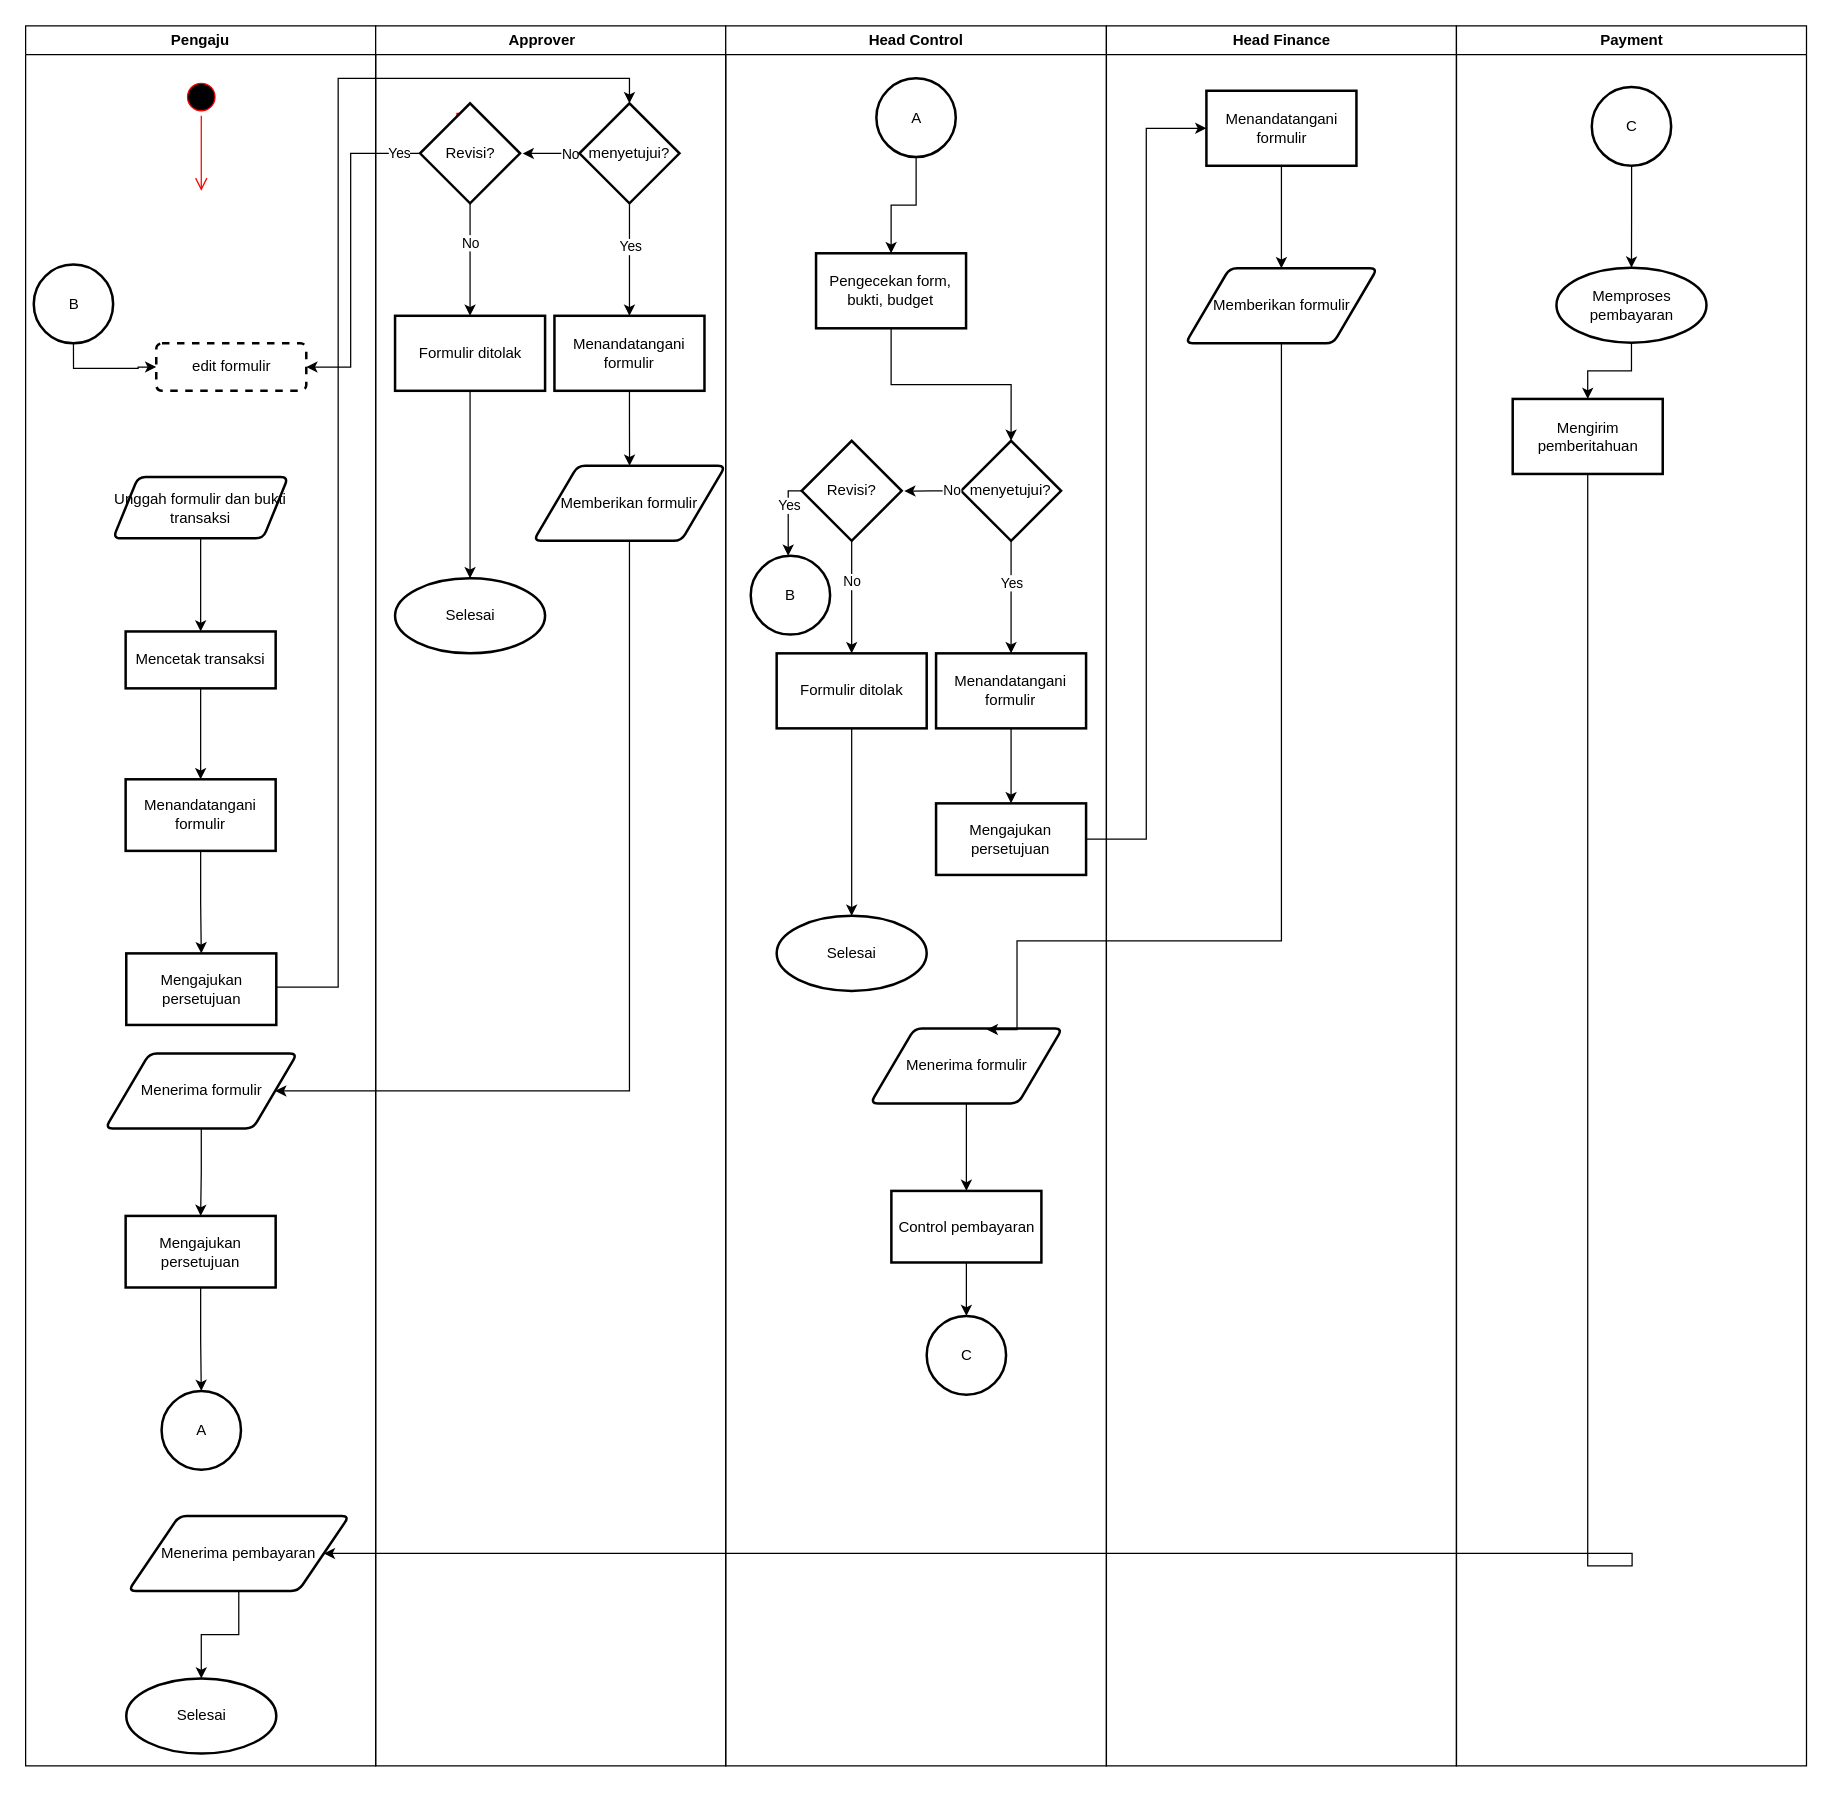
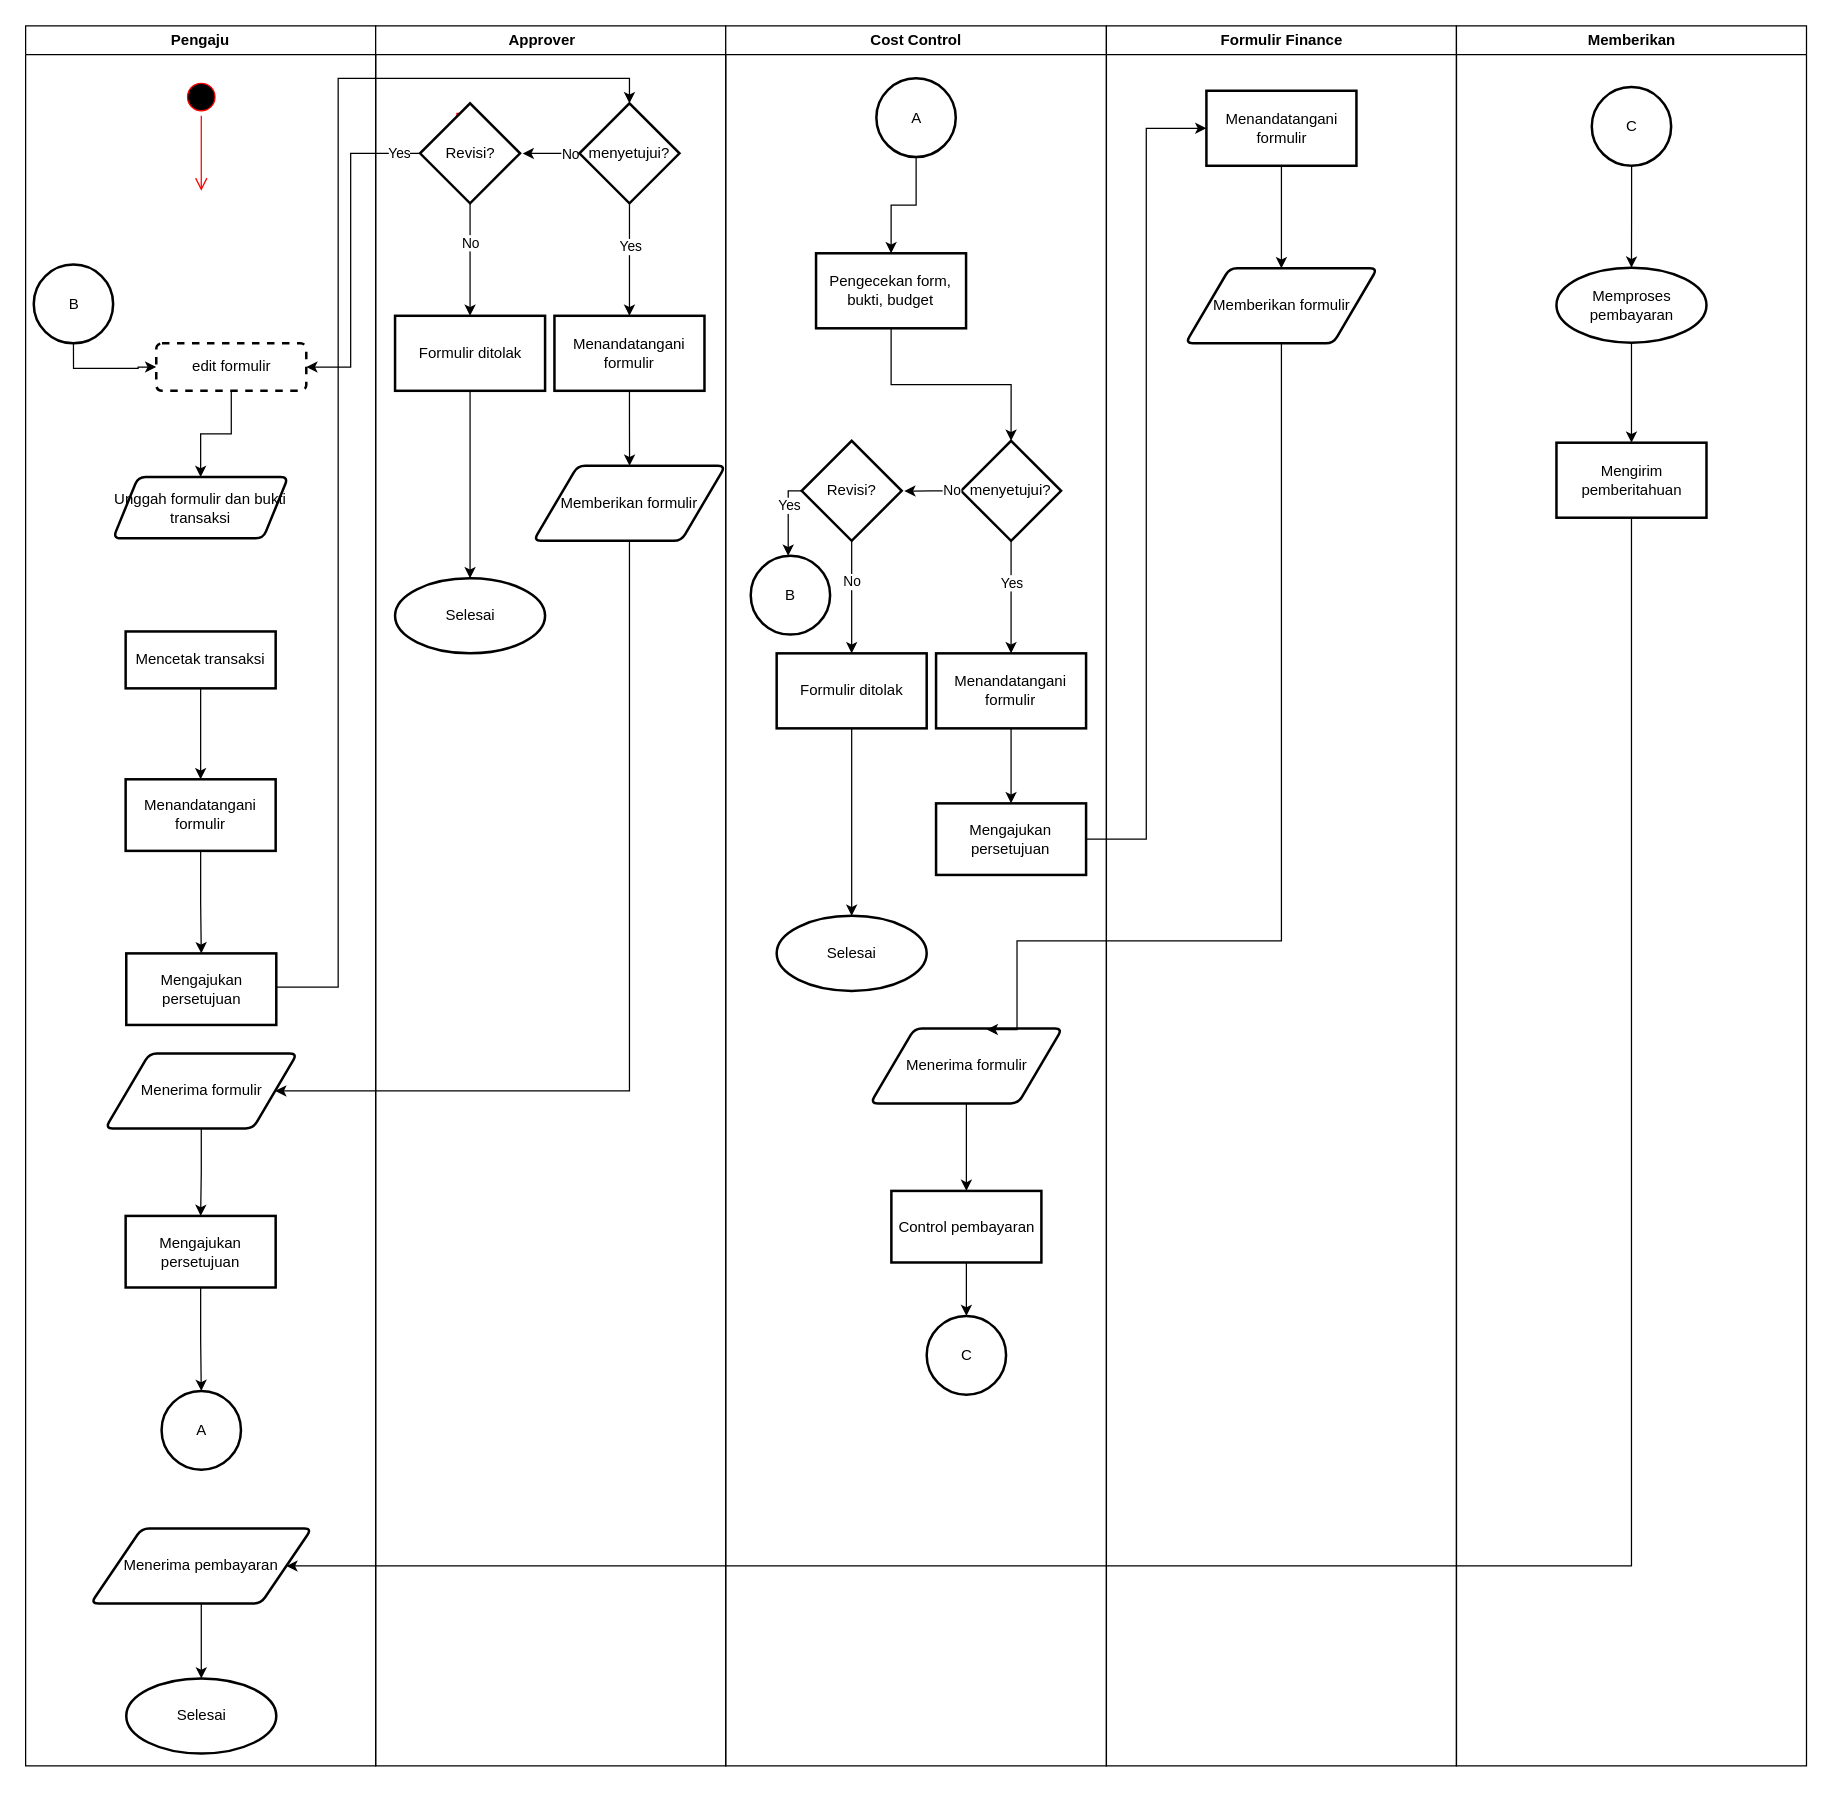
node "Head Control": label "Head Control" -> "Cost Control"
node "Head Finance": label "Head Finance" -> "Formulir Finance"
node "Payment": label "Payment" -> "Memberikan"
edge "edit formulir" -> "Unggah formulir dan bukti transaksi": added
node "Mengirim pemberitahuan": moved (1588, 436) -> (1631, 480)
edge "Unggah formulir dan bukti transaksi" -> "Mencetak transaksi": removed
node "Menerima pembayaran": moved (239, 1553) -> (201, 1566)
